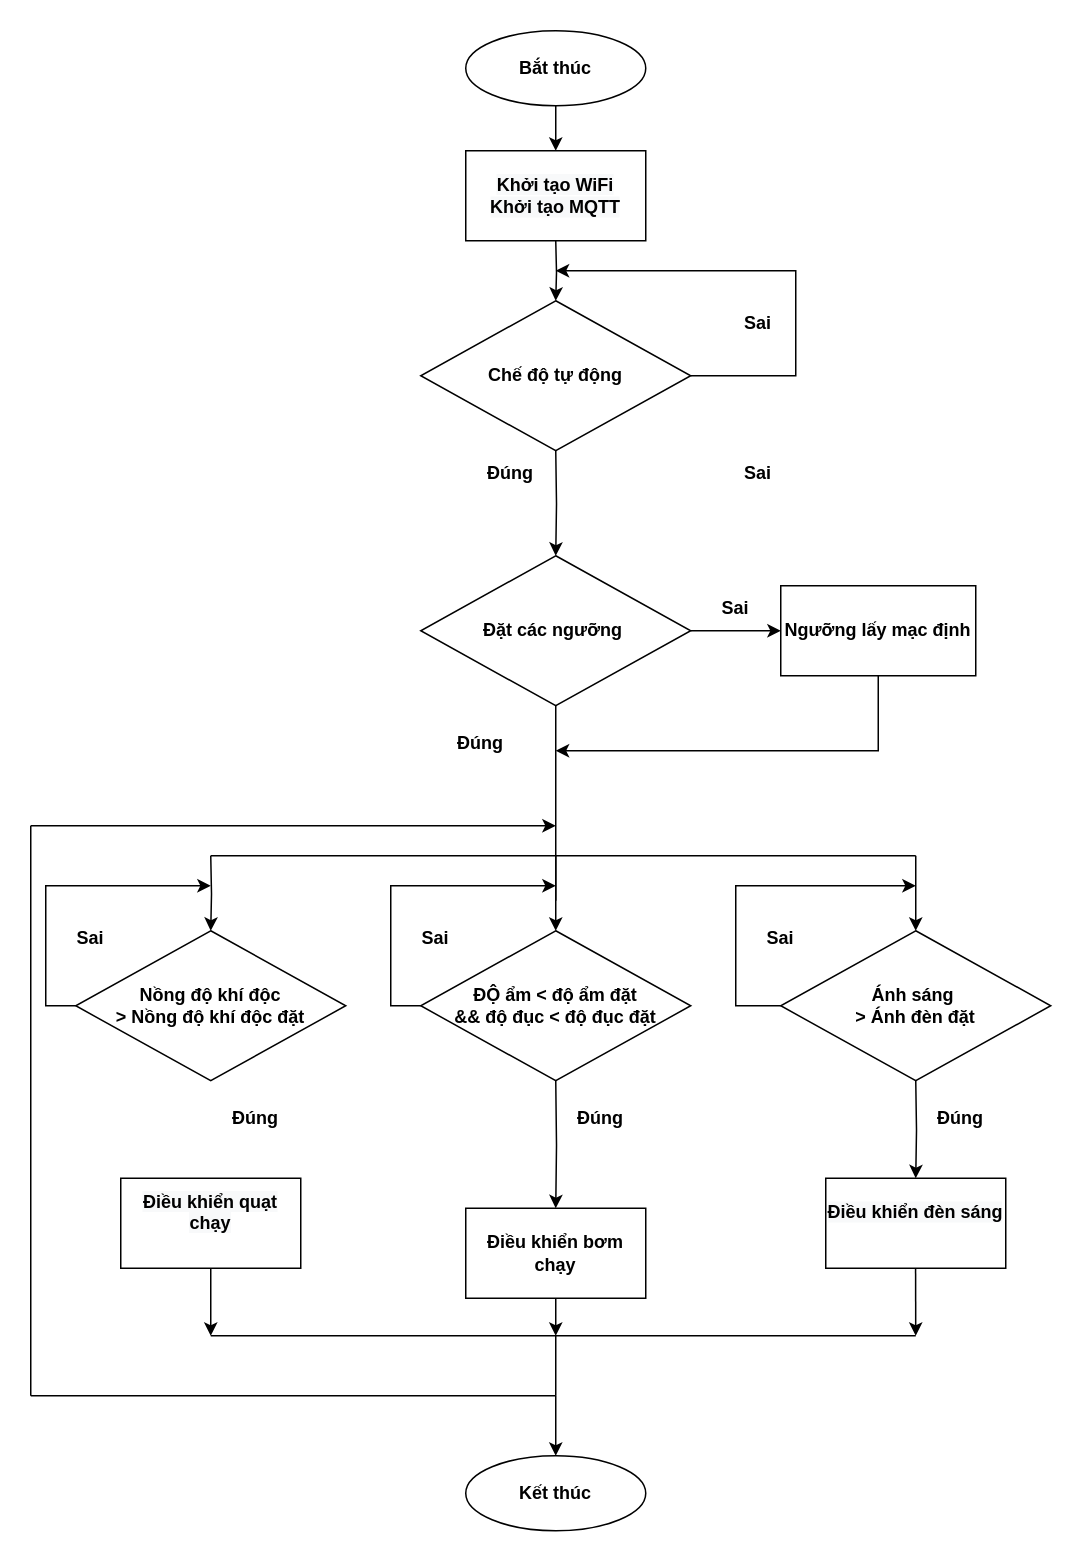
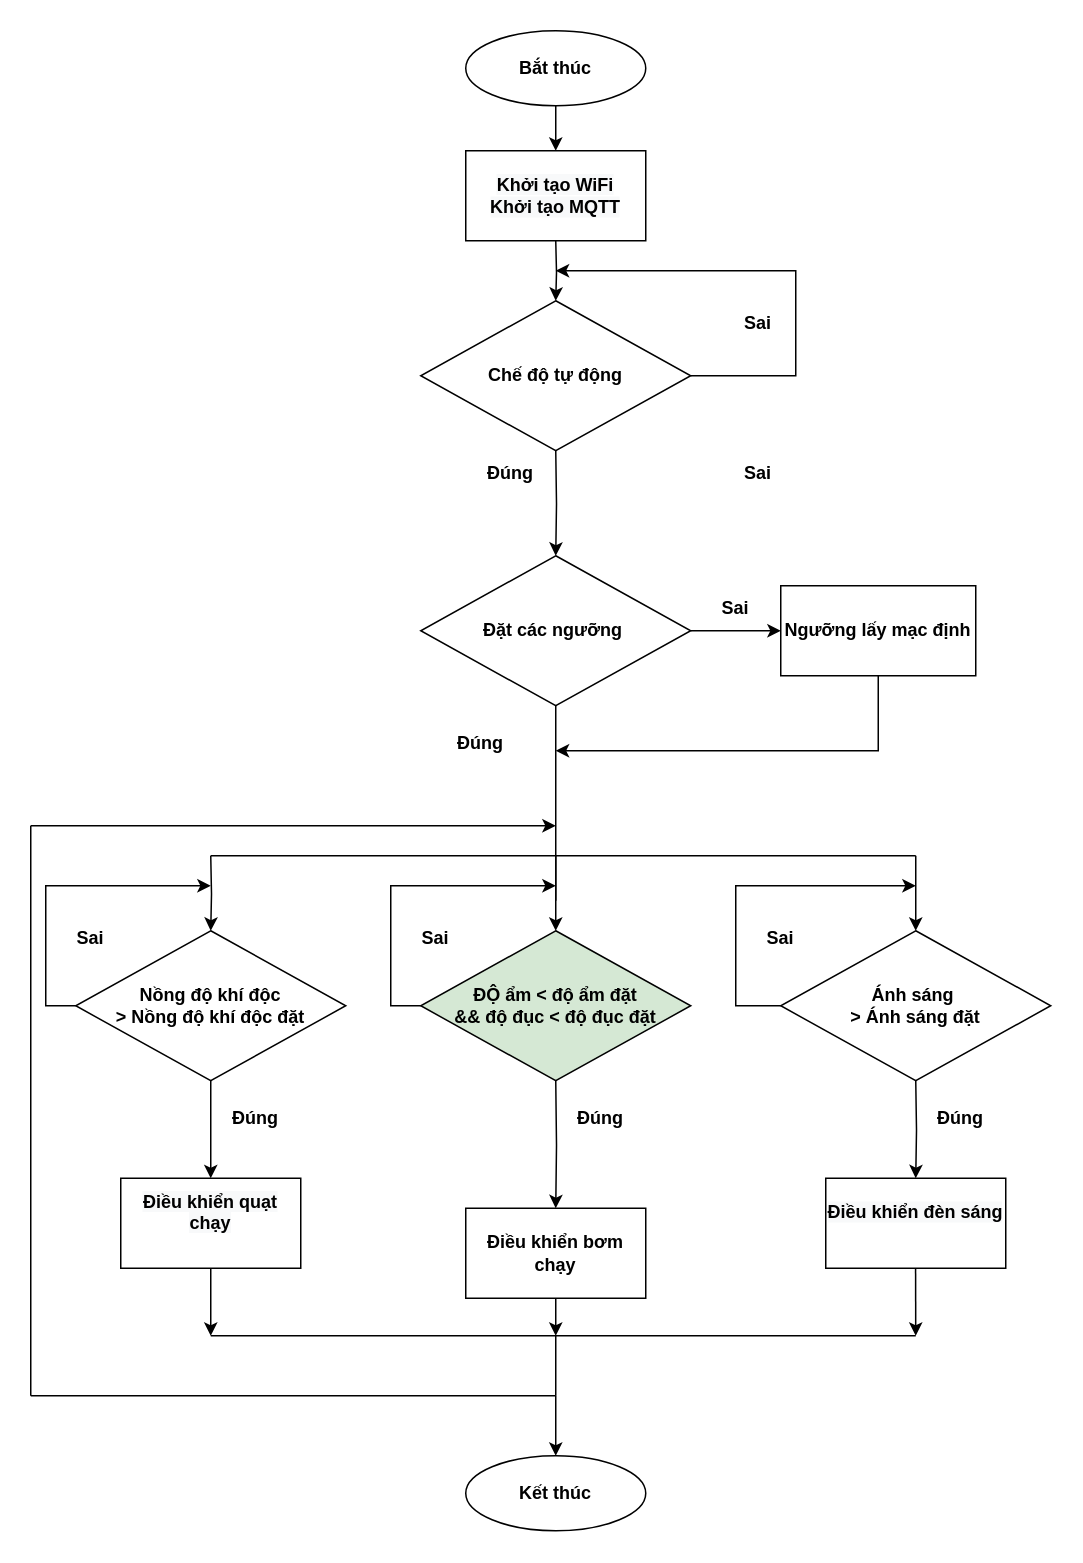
node "ĐỘ ẩm < độ ẩm đặt && độ đục < độ đục đặt": fillcolor #ffffff -> #d5e8d4
node "Ánh sáng > Ánh đèn đặt": label "Ánh sáng > Ánh đèn đặt" -> "Ánh sáng > Ánh sáng đặt"
edge "Nồng độ khí độc > Nồng độ khí độc đặt" -> "Điều khiển quạt chạy": added
